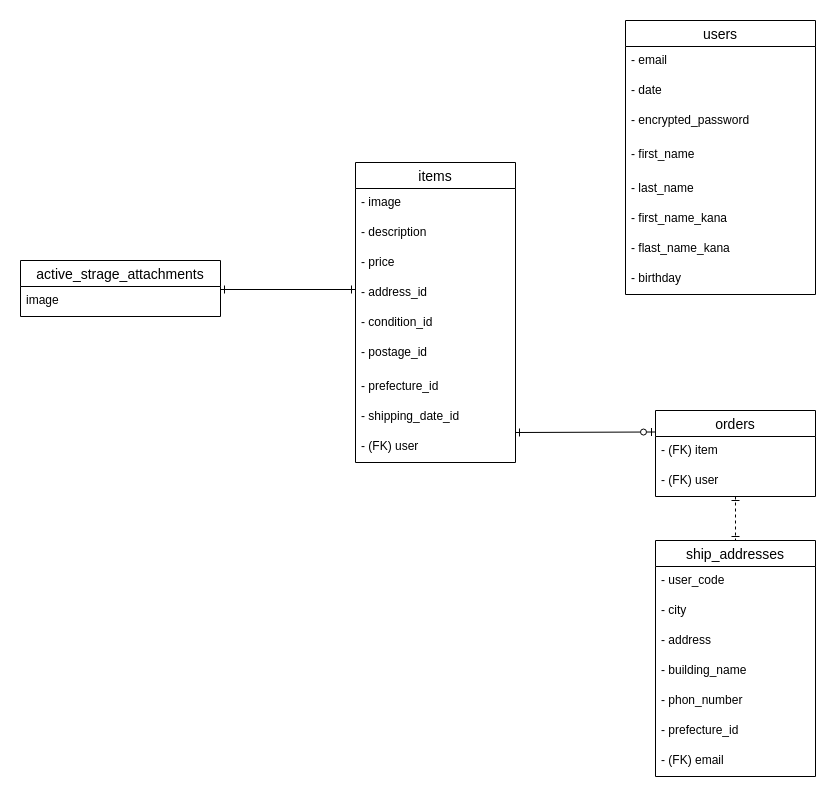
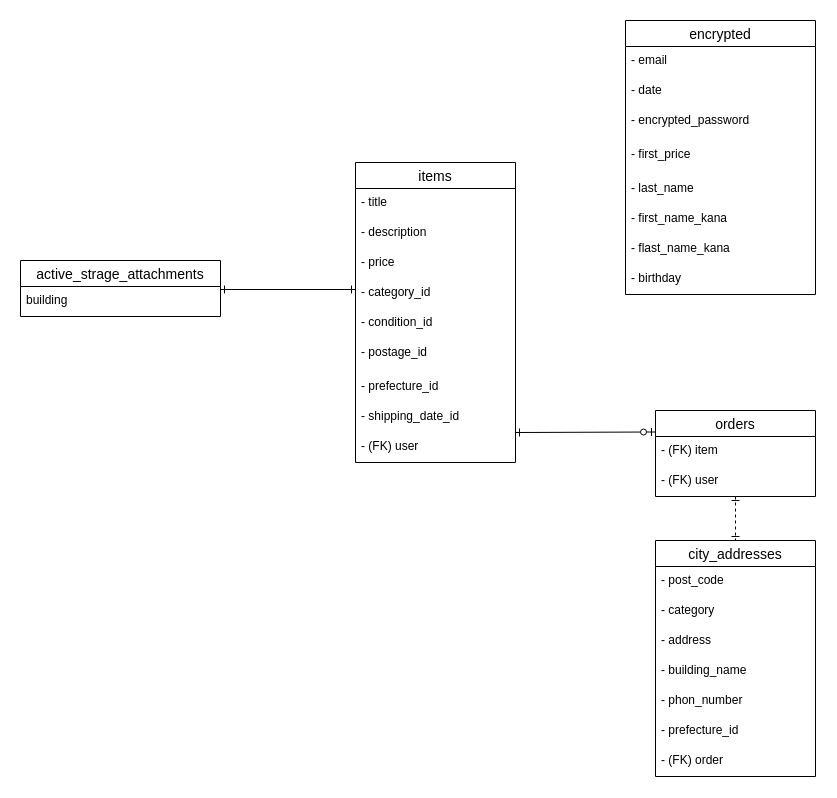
node "users": label "users" -> "encrypted"
node "- first_name": label "- first_name" -> "- first_price"
node "- image": label "- image" -> "- title"
node "- address_id": label "- address_id" -> "- category_id"
node "image": label "image" -> "building"
node "ship_addresses": label "ship_addresses" -> "city_addresses"
node "- user_code": label "- user_code" -> "- post_code"
node "- city": label "- city" -> "- category"
node "- (FK) email": label "- (FK) email" -> "- (FK) order"
